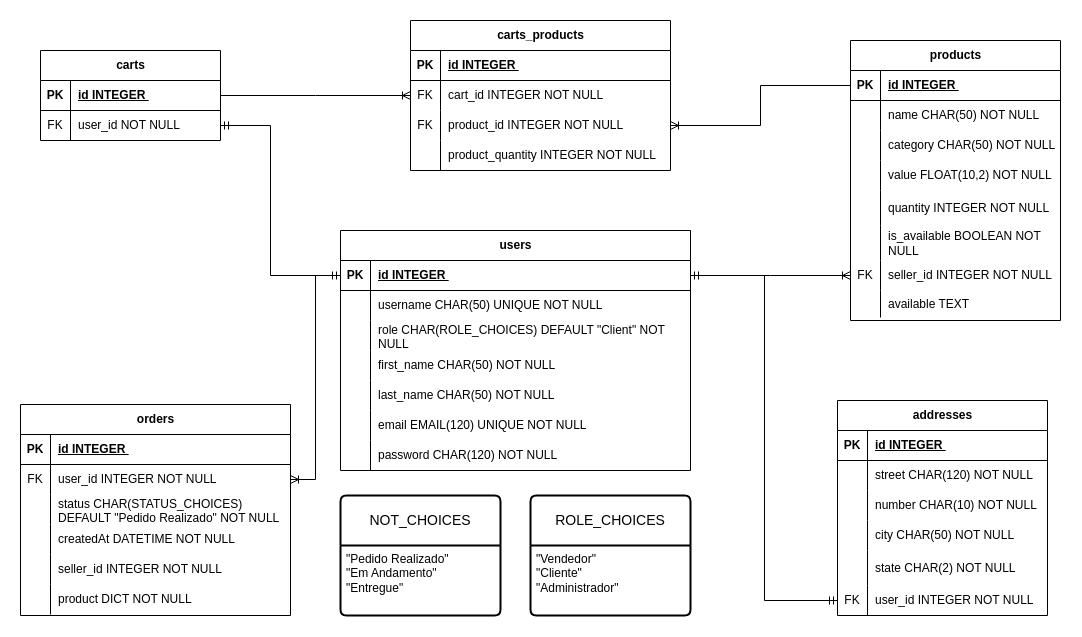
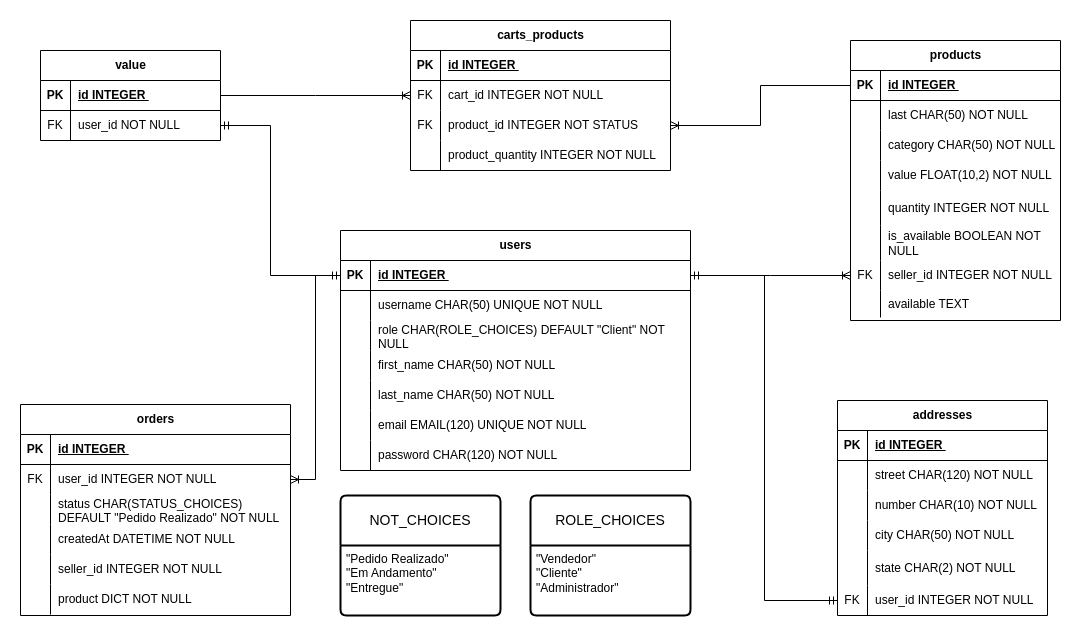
node "carts": label "carts" -> "value"
node "name CHAR(50) NOT NULL": label "name CHAR(50) NOT NULL" -> "last CHAR(50) NOT NULL"
node "product_id INTEGER NOT NULL": label "product_id INTEGER NOT NULL" -> "product_id INTEGER NOT STATUS"
